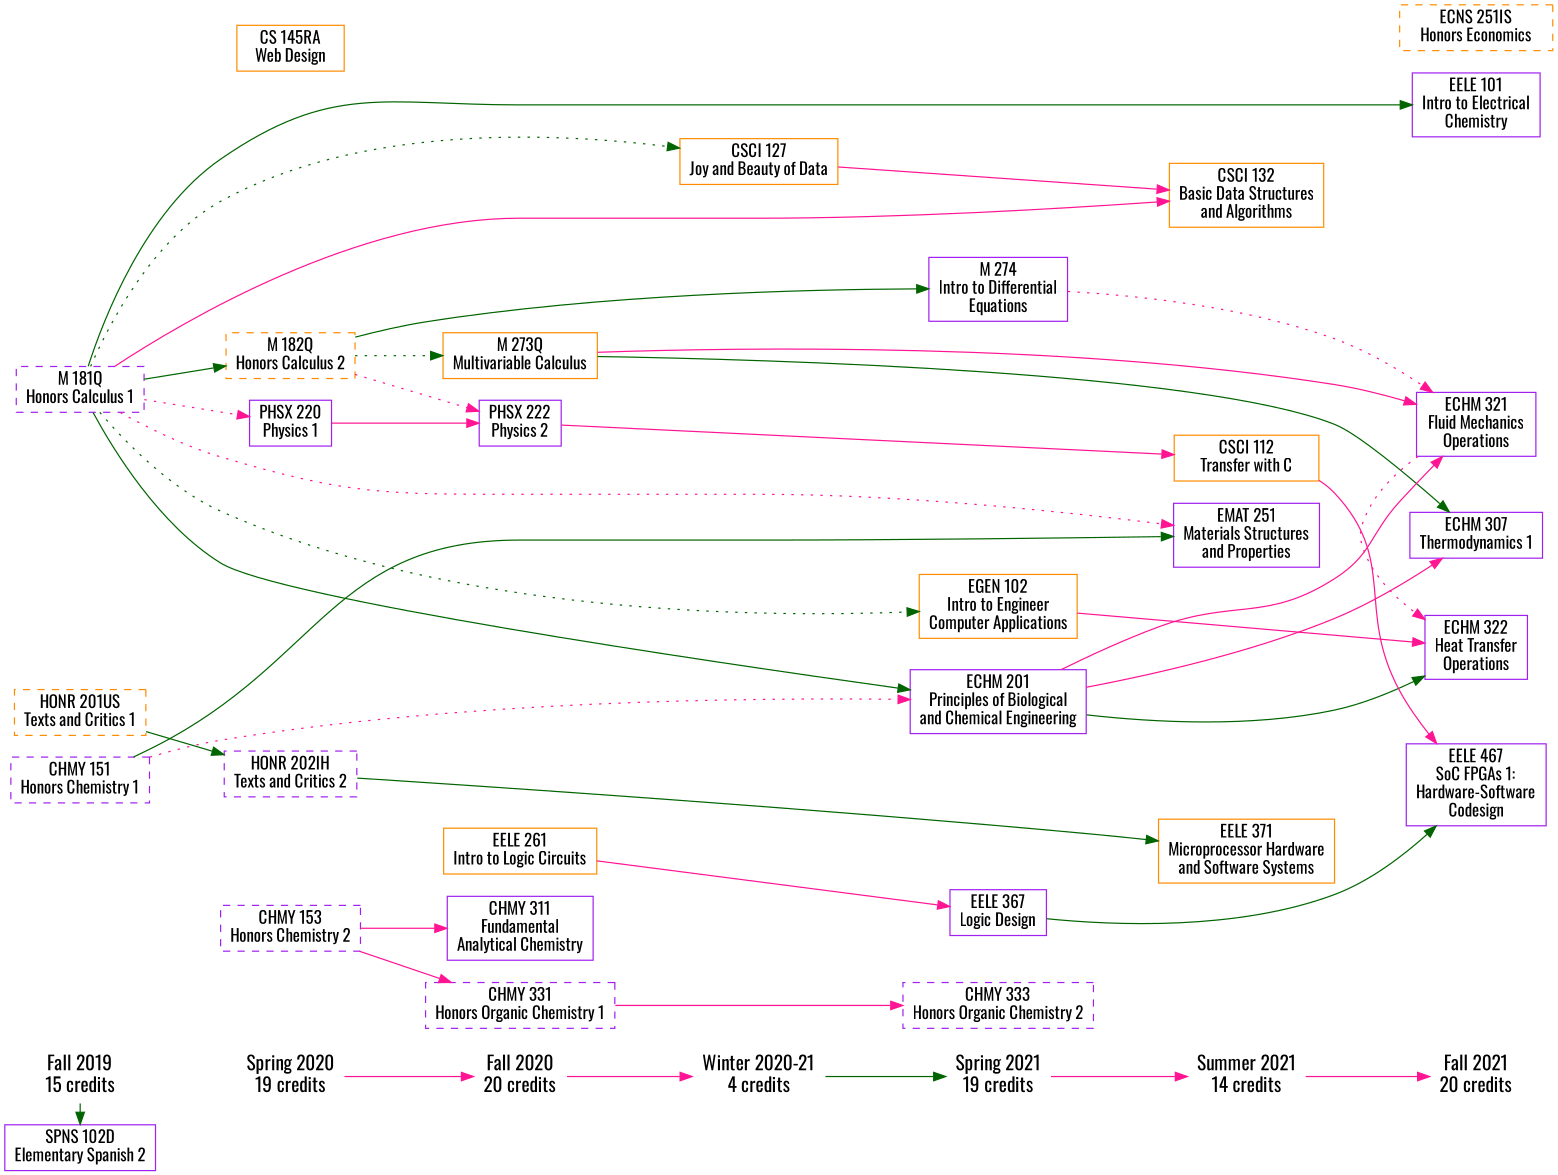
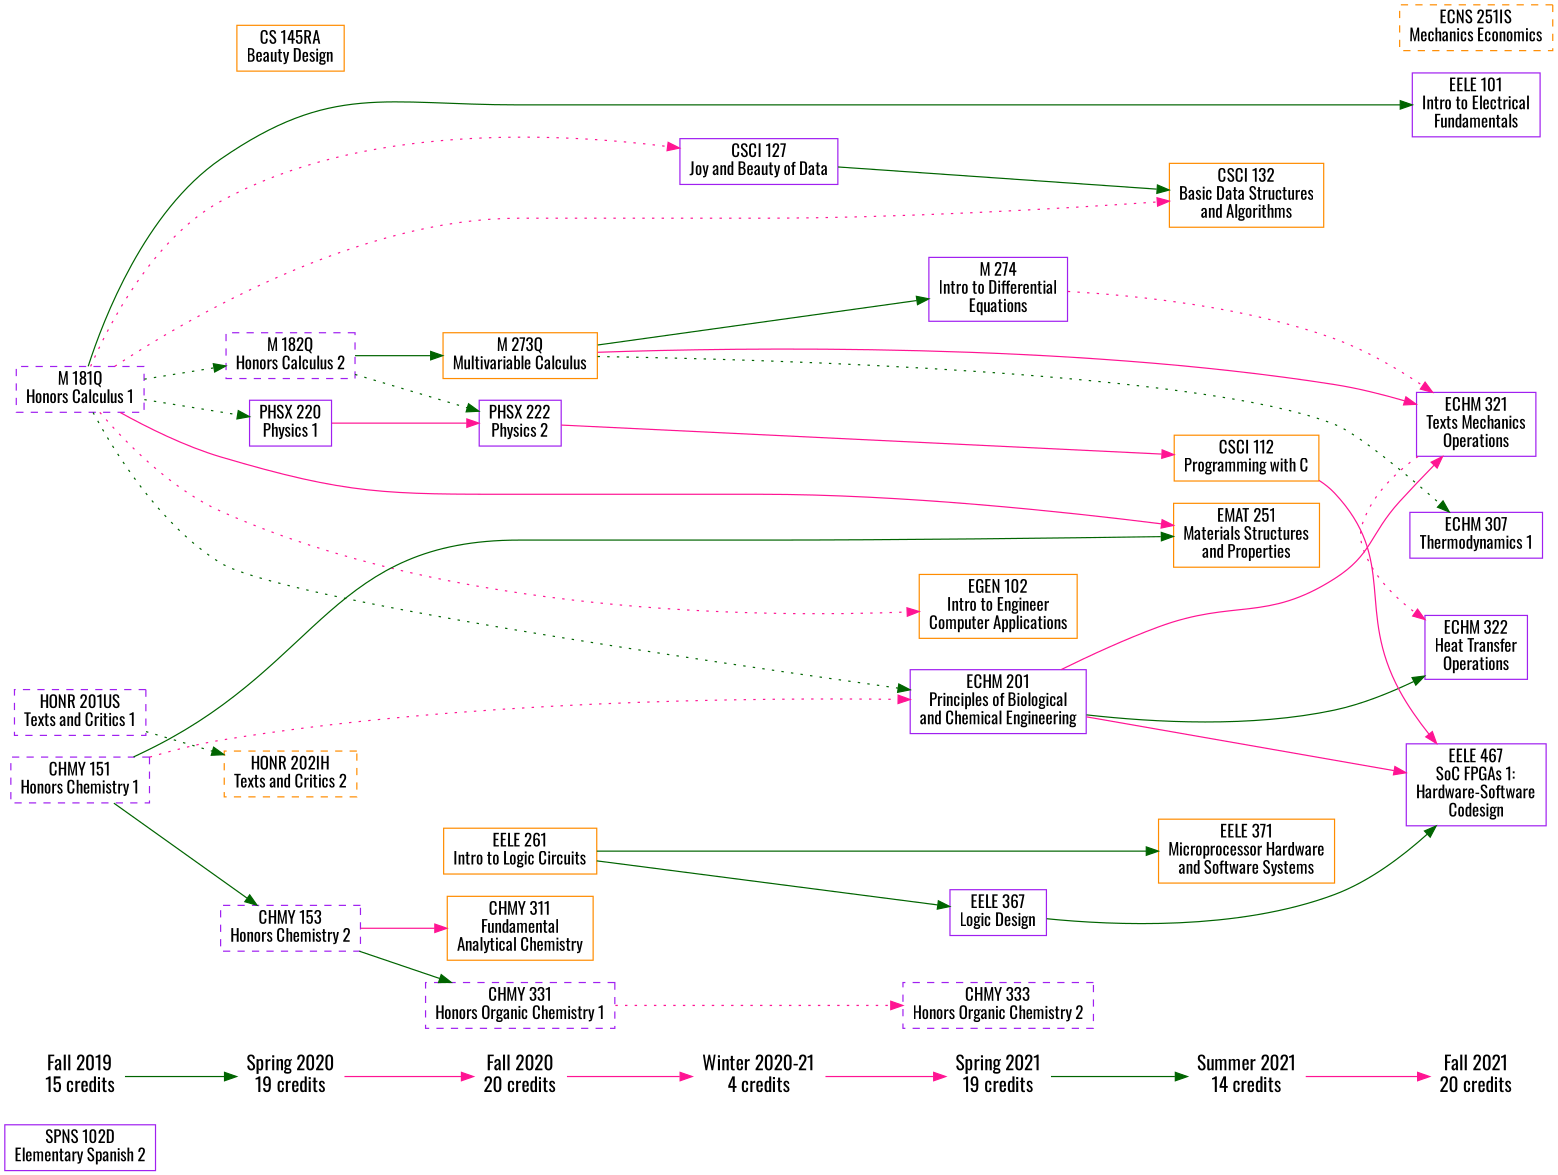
node "ECNS 251IS Honors Economics": label "ECNS 251IS Honors Economics" -> "ECNS 251IS Mechanics Economics"
node "CS 145RA Web Design": label "CS 145RA Web Design" -> "CS 145RA Beauty Design"
node "EELE 101 Intro to Electrical Chemistry": label "EELE 101 Intro to Electrical Chemistry" -> "EELE 101 Intro to Electrical Fundamentals"
edge "M 181Q Honors Calculus 1" -> "CSCI 127 Joy and Beauty of Data": color darkgreen -> deeppink
node "CSCI 127 Joy and Beauty of Data": color darkorange -> purple
edge "CSCI 127 Joy and Beauty of Data" -> "CSCI 132 Basic Data Structures and Algorithms": color deeppink -> darkgreen
edge "M 181Q Honors Calculus 1" -> "CSCI 132 Basic Data Structures and Algorithms": style solid -> dotted
edge "M 182Q Honors Calculus 2" -> "M 274 Intro to Differential Equations": now "M 273Q Multivariable Calculus" -> "M 274 Intro to Differential Equations"
node "M 182Q Honors Calculus 2": color darkorange -> purple
edge "M 182Q Honors Calculus 2" -> "M 273Q Multivariable Calculus": style dotted -> solid
edge "M 181Q Honors Calculus 1" -> "M 182Q Honors Calculus 2": style solid -> dotted
edge "M 273Q Multivariable Calculus" -> "ECHM 307 Thermodynamics 1": style solid -> dotted
edge "M 182Q Honors Calculus 2" -> "PHSX 222 Physics 2": color deeppink -> darkgreen
edge "M 181Q Honors Calculus 1" -> "PHSX 220 Physics 1": color deeppink -> darkgreen
node "ECHM 321 Fluid Mechanics Operations": label "ECHM 321 Fluid Mechanics Operations" -> "ECHM 321 Texts Mechanics Operations"
node "CSCI 112 Transfer with C": label "CSCI 112 Transfer with C" -> "CSCI 112 Programming with C"
edge "M 181Q Honors Calculus 1" -> "EMAT 251 Materials Structures and Properties": style dotted -> solid
node "EMAT 251 Materials Structures and Properties": color purple -> darkorange
edge "M 181Q Honors Calculus 1" -> "EGEN 102 Intro to Engineer Computer Applications": color darkgreen -> deeppink
edge "M 181Q Honors Calculus 1" -> "ECHM 201 Principles of Biological and Chemical Engineering": style solid -> dotted
edge "EGEN 102 Intro to Engineer Computer Applications" -> "ECHM 322 Heat Transfer Operations": removed
edge "ECHM 201 Principles of Biological and Chemical Engineering" -> "ECHM 307 Thermodynamics 1": now "ECHM 201 Principles of Biological and Chemical Engineering" -> "EELE 467 SoC FPGAs 1: Hardware-Software Codesign"
node "HONR 201US Texts and Critics 1": color darkorange -> purple
edge "HONR 201US Texts and Critics 1" -> "HONR 202IH Texts and Critics 2": style solid -> dotted
node "HONR 202IH Texts and Critics 2": color purple -> darkorange
edge "HONR 202IH Texts and Critics 2" -> "EELE 371 Microprocessor Hardware and Software Systems": now "EELE 261 Intro to Logic Circuits" -> "EELE 371 Microprocessor Hardware and Software Systems"
edge "CHMY 151 Honors Chemistry 1" -> "CHMY 153 Honors Chemistry 2": added
edge "EELE 261 Intro to Logic Circuits" -> "EELE 367 Logic Design": color deeppink -> darkgreen
node "CHMY 311 Fundamental Analytical Chemistry": color purple -> darkorange
edge "CHMY 153 Honors Chemistry 2" -> "CHMY 331 Honors Organic Chemistry 1": color deeppink -> darkgreen
edge "CHMY 331 Honors Organic Chemistry 1" -> "CHMY 333 Honors Organic Chemistry 2": style solid -> dotted
edge "Winter 2020-21 4 credits" -> "Spring 2021 19 credits": color darkgreen -> deeppink
edge "Spring 2021 19 credits" -> "Summer 2021 14 credits": color deeppink -> darkgreen
edge "Fall 2019 15 credits" -> "SPNS 102D Elementary Spanish 2": now "Fall 2019 15 credits" -> "Spring 2020 19 credits"
